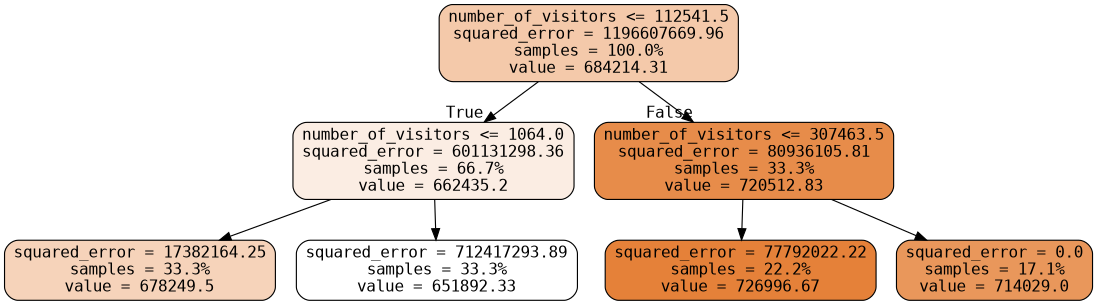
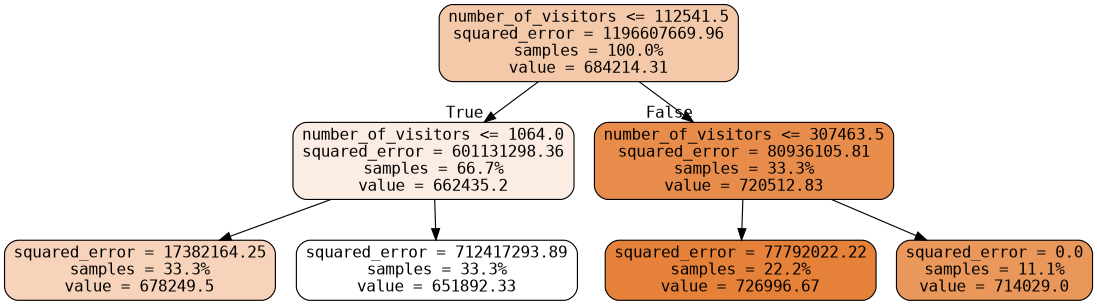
node "squared_error = 0.0 samples = 17.1% value = 714029.0": label "squared_error = 0.0 samples = 17.1% value = 714029.0" -> "squared_error = 0.0 samples = 11.1% value = 714029.0"
